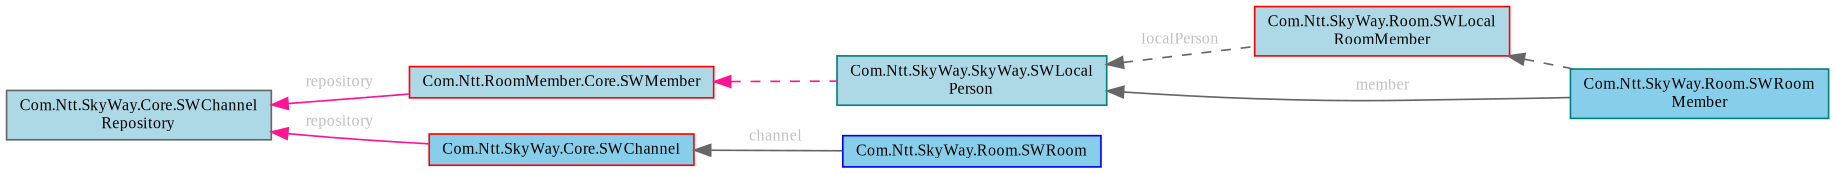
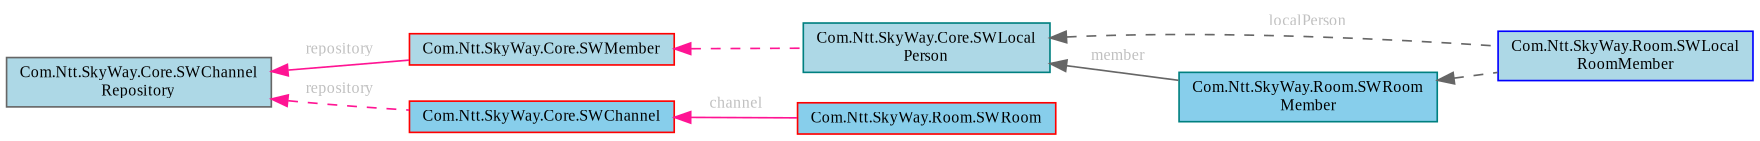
node "Com.Ntt.SkyWay.Room.SWLocal RoomMember": color red -> blue
edge "Com.Ntt.SkyWay.Room.SWRoom Member" -> "Com.Ntt.SkyWay.Room.SWLocal RoomMember": reversed
node "Com.Ntt.SkyWay.SkyWay.SWLocal Person": label "Com.Ntt.SkyWay.SkyWay.SWLocal Person" -> "Com.Ntt.SkyWay.Core.SWLocal Person"
node "Com.Ntt.RoomMember.Core.SWMember": label "Com.Ntt.RoomMember.Core.SWMember" -> "Com.Ntt.SkyWay.Core.SWMember"
edge "Com.Ntt.SkyWay.Core.SWChannel" -> "Com.Ntt.SkyWay.Core.SWChannel Repository": style solid -> dashed
edge "Com.Ntt.SkyWay.Room.SWRoom" -> "Com.Ntt.SkyWay.Core.SWChannel": color gray40 -> deeppink
node "Com.Ntt.SkyWay.Room.SWRoom": color blue -> red
